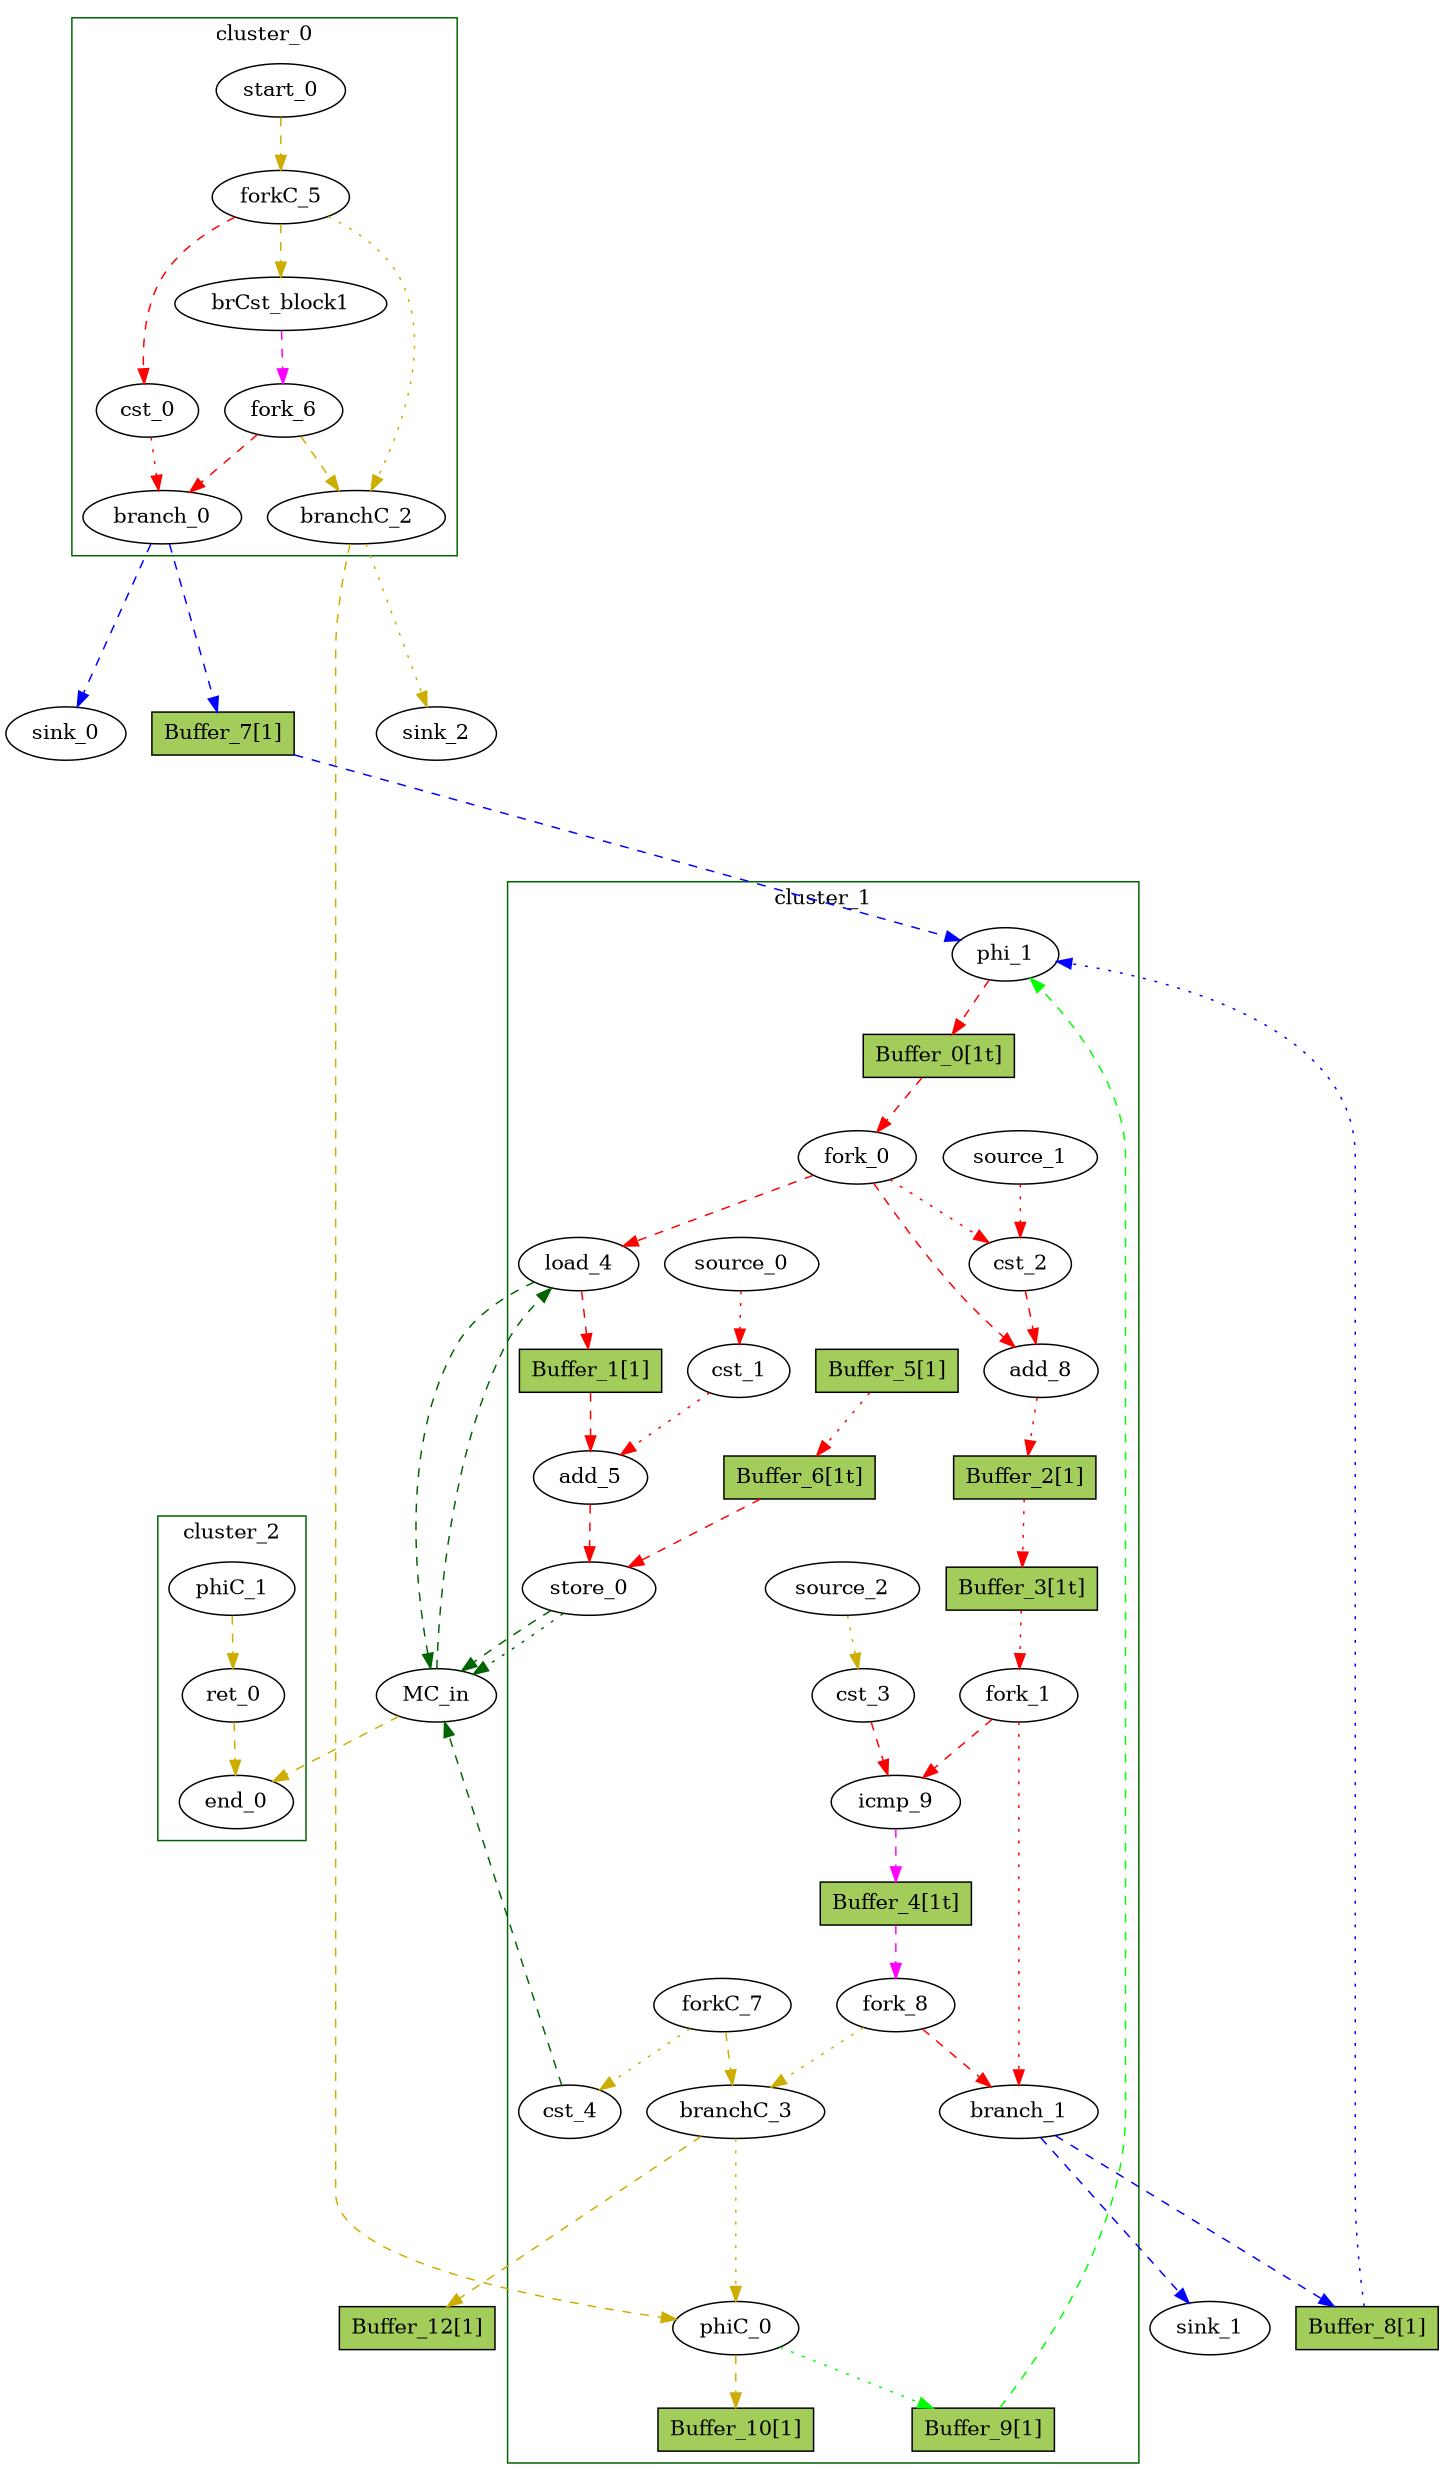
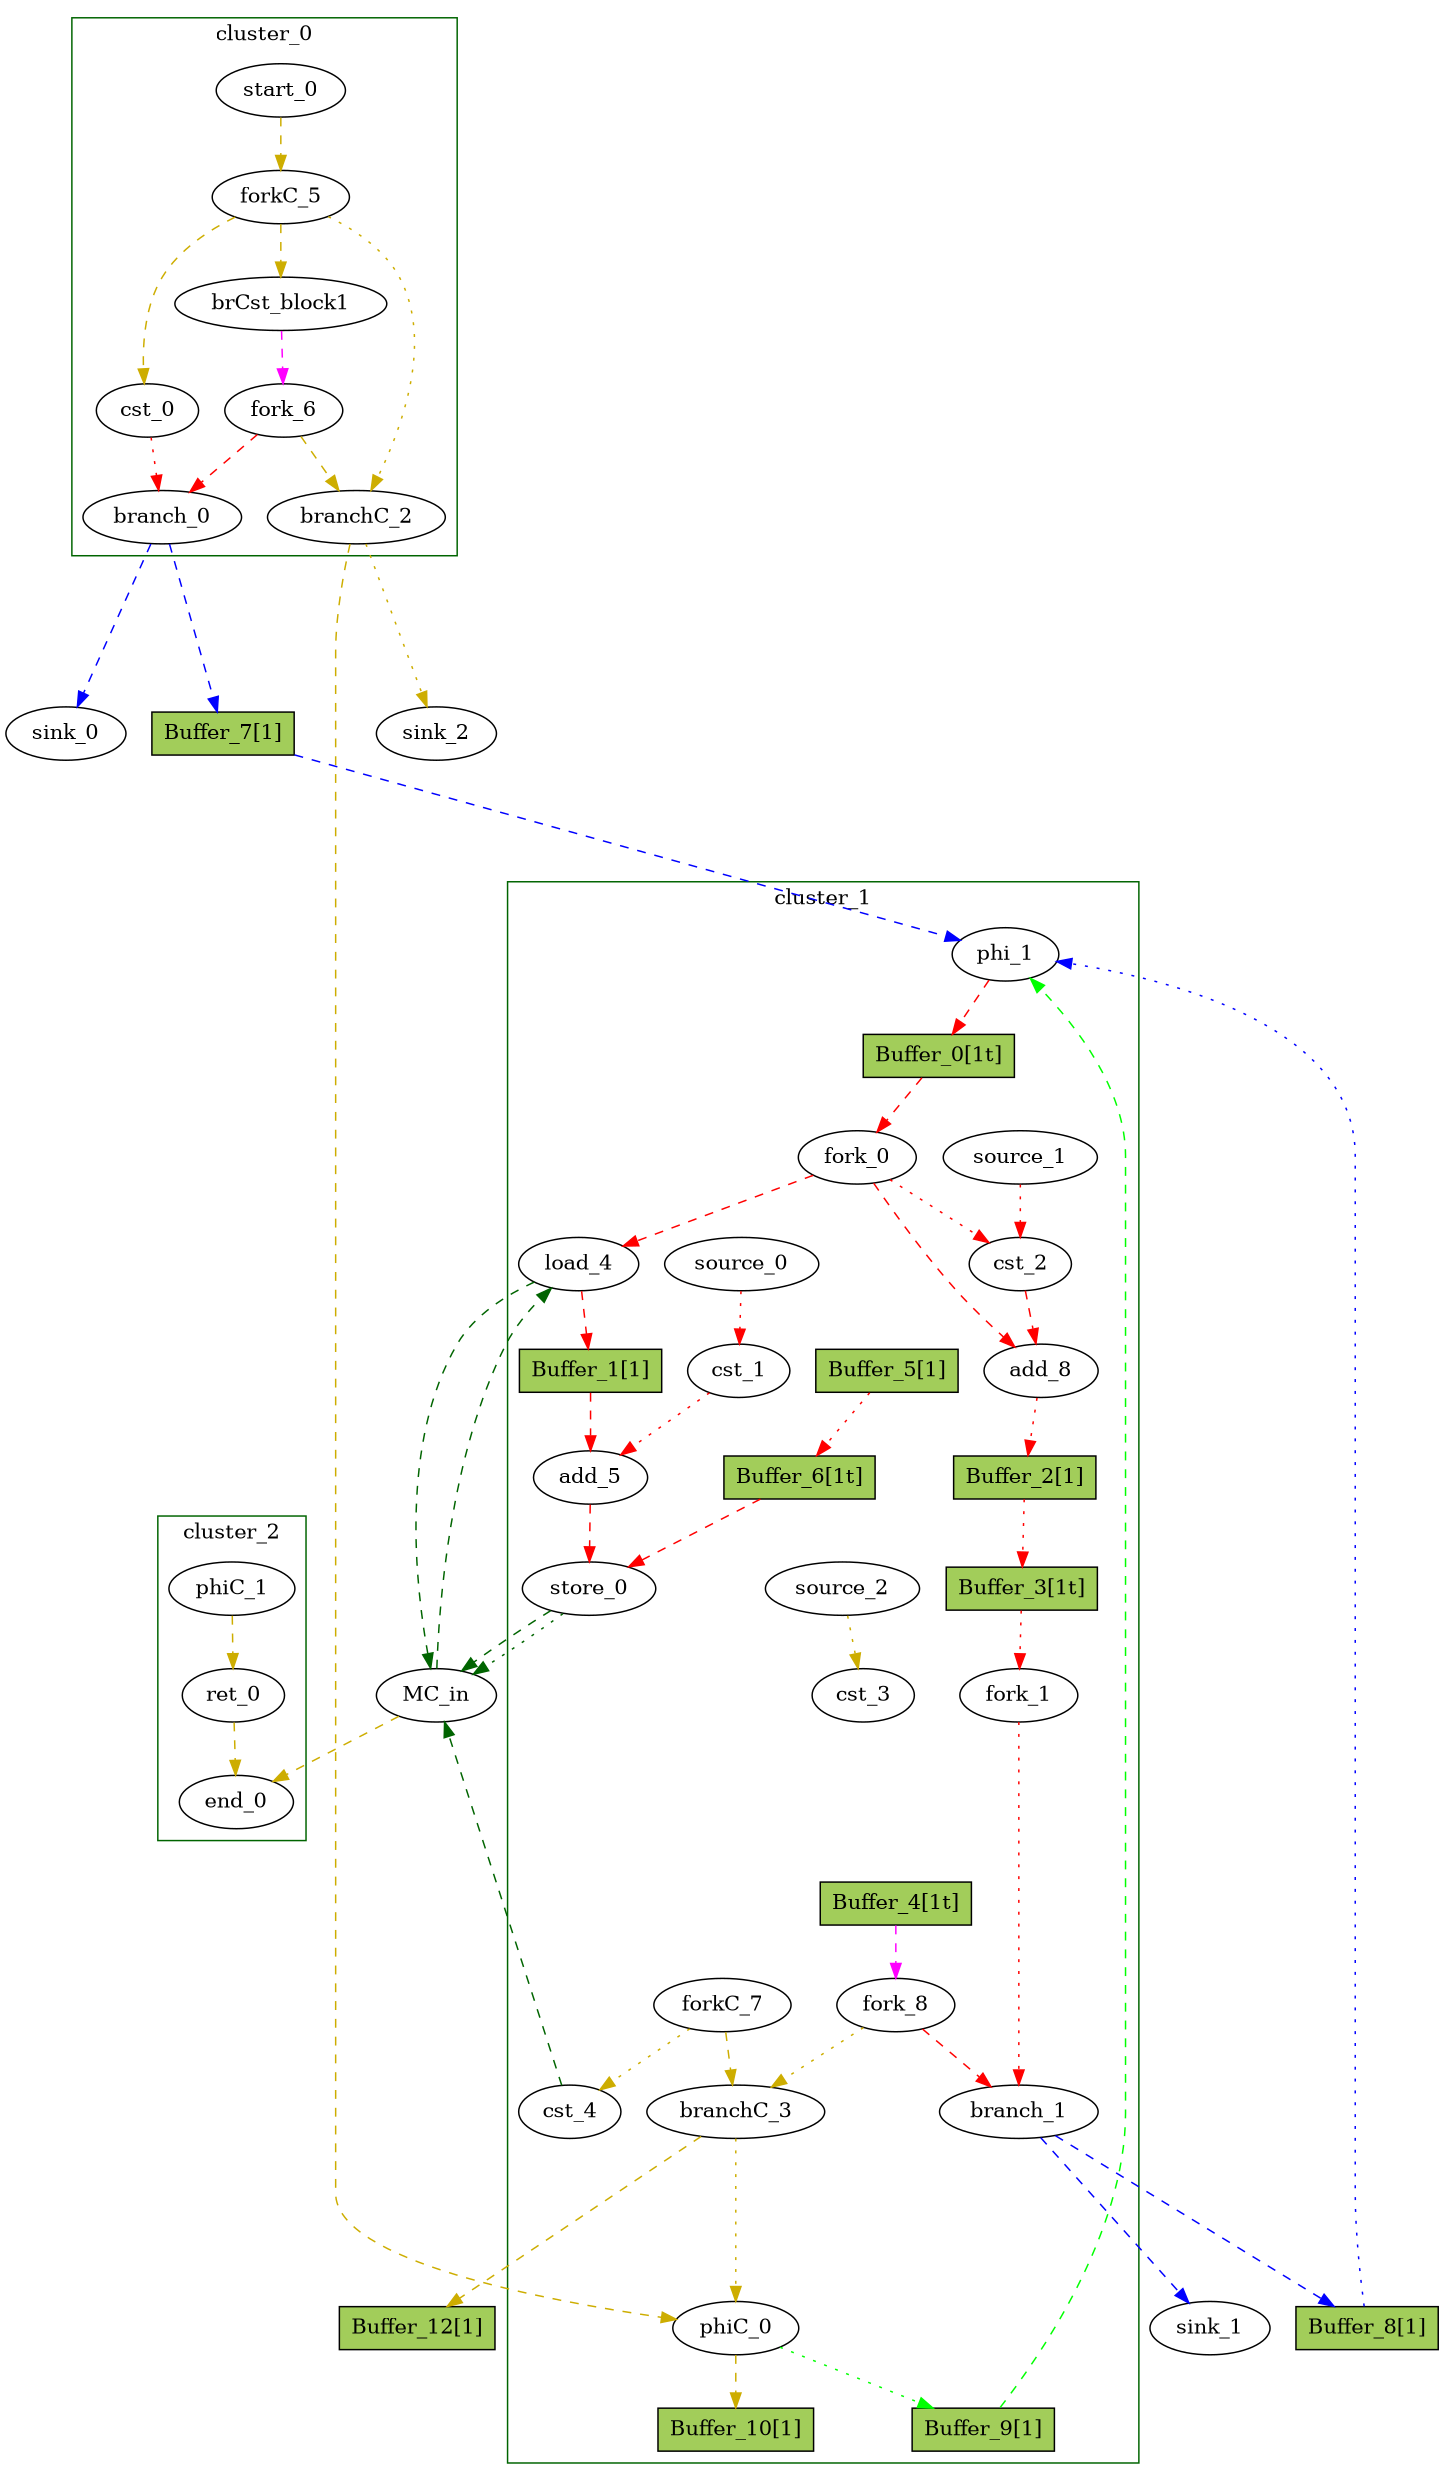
edge "forkC_5" -> "cst_0": color red -> gold3
node "icmp_9": removed
